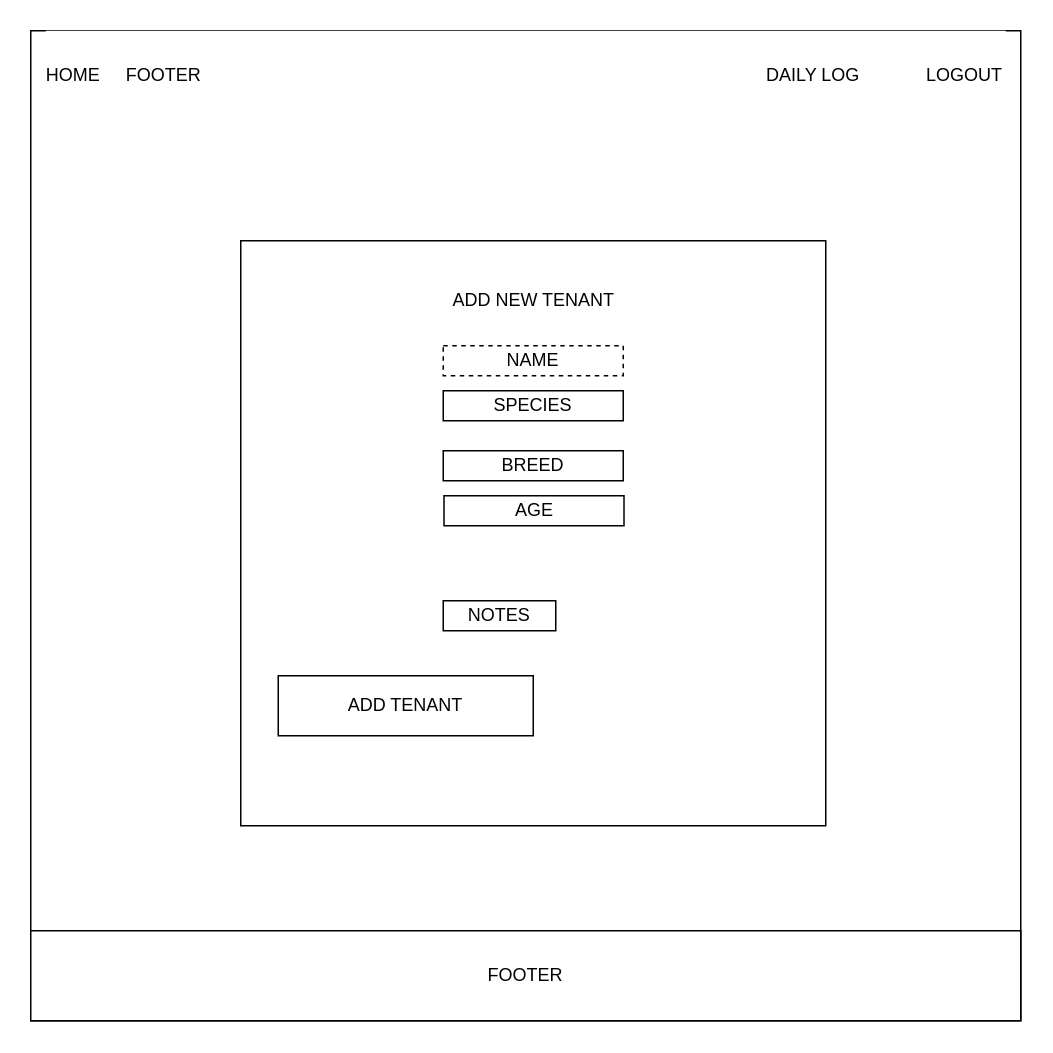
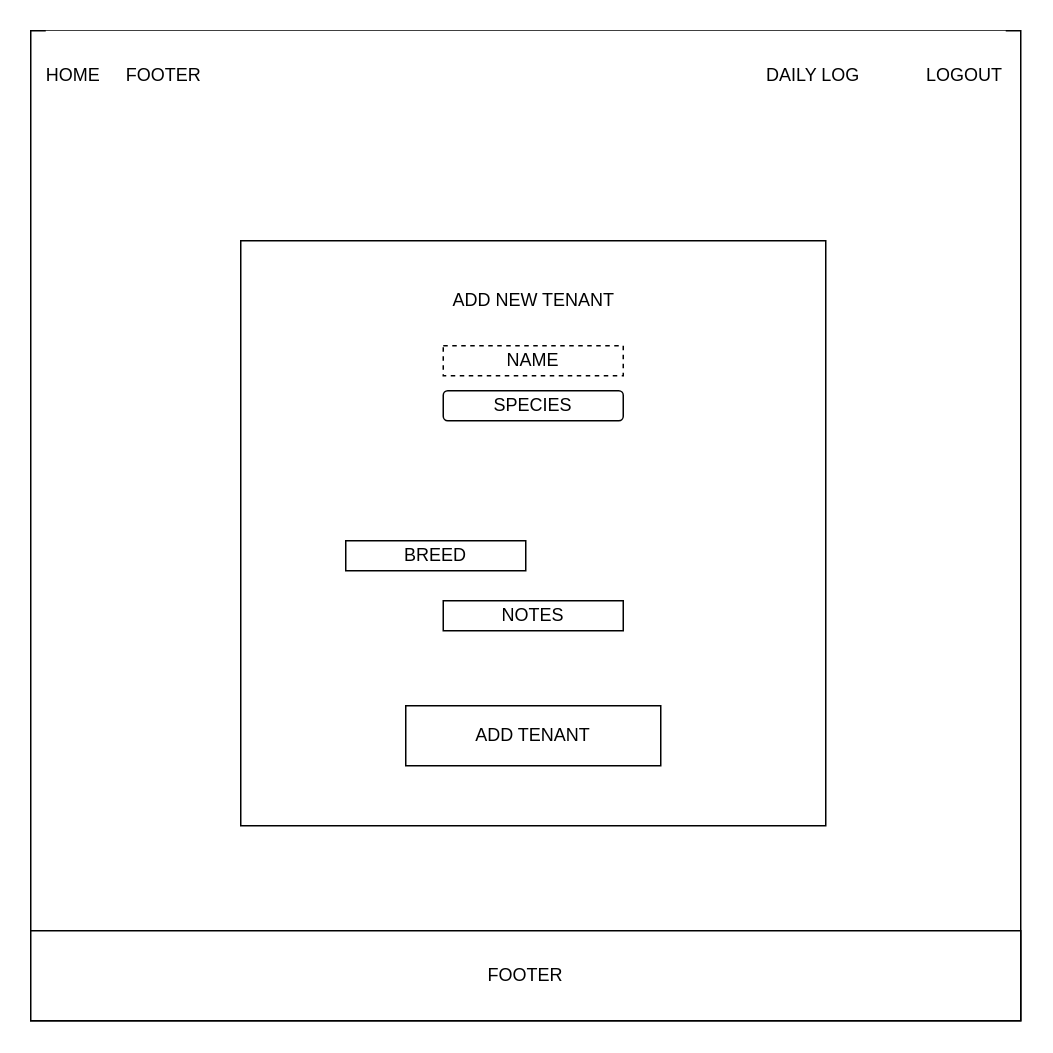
node "SPECIES": shape rectangle -> rounded rectangle
node "BREED": moved (533, 466) -> (436, 556)
node "AGE": removed
node "NOTES": size 113x30 -> 180x30
node "ADD TENANT": moved (406, 706) -> (533, 736)
